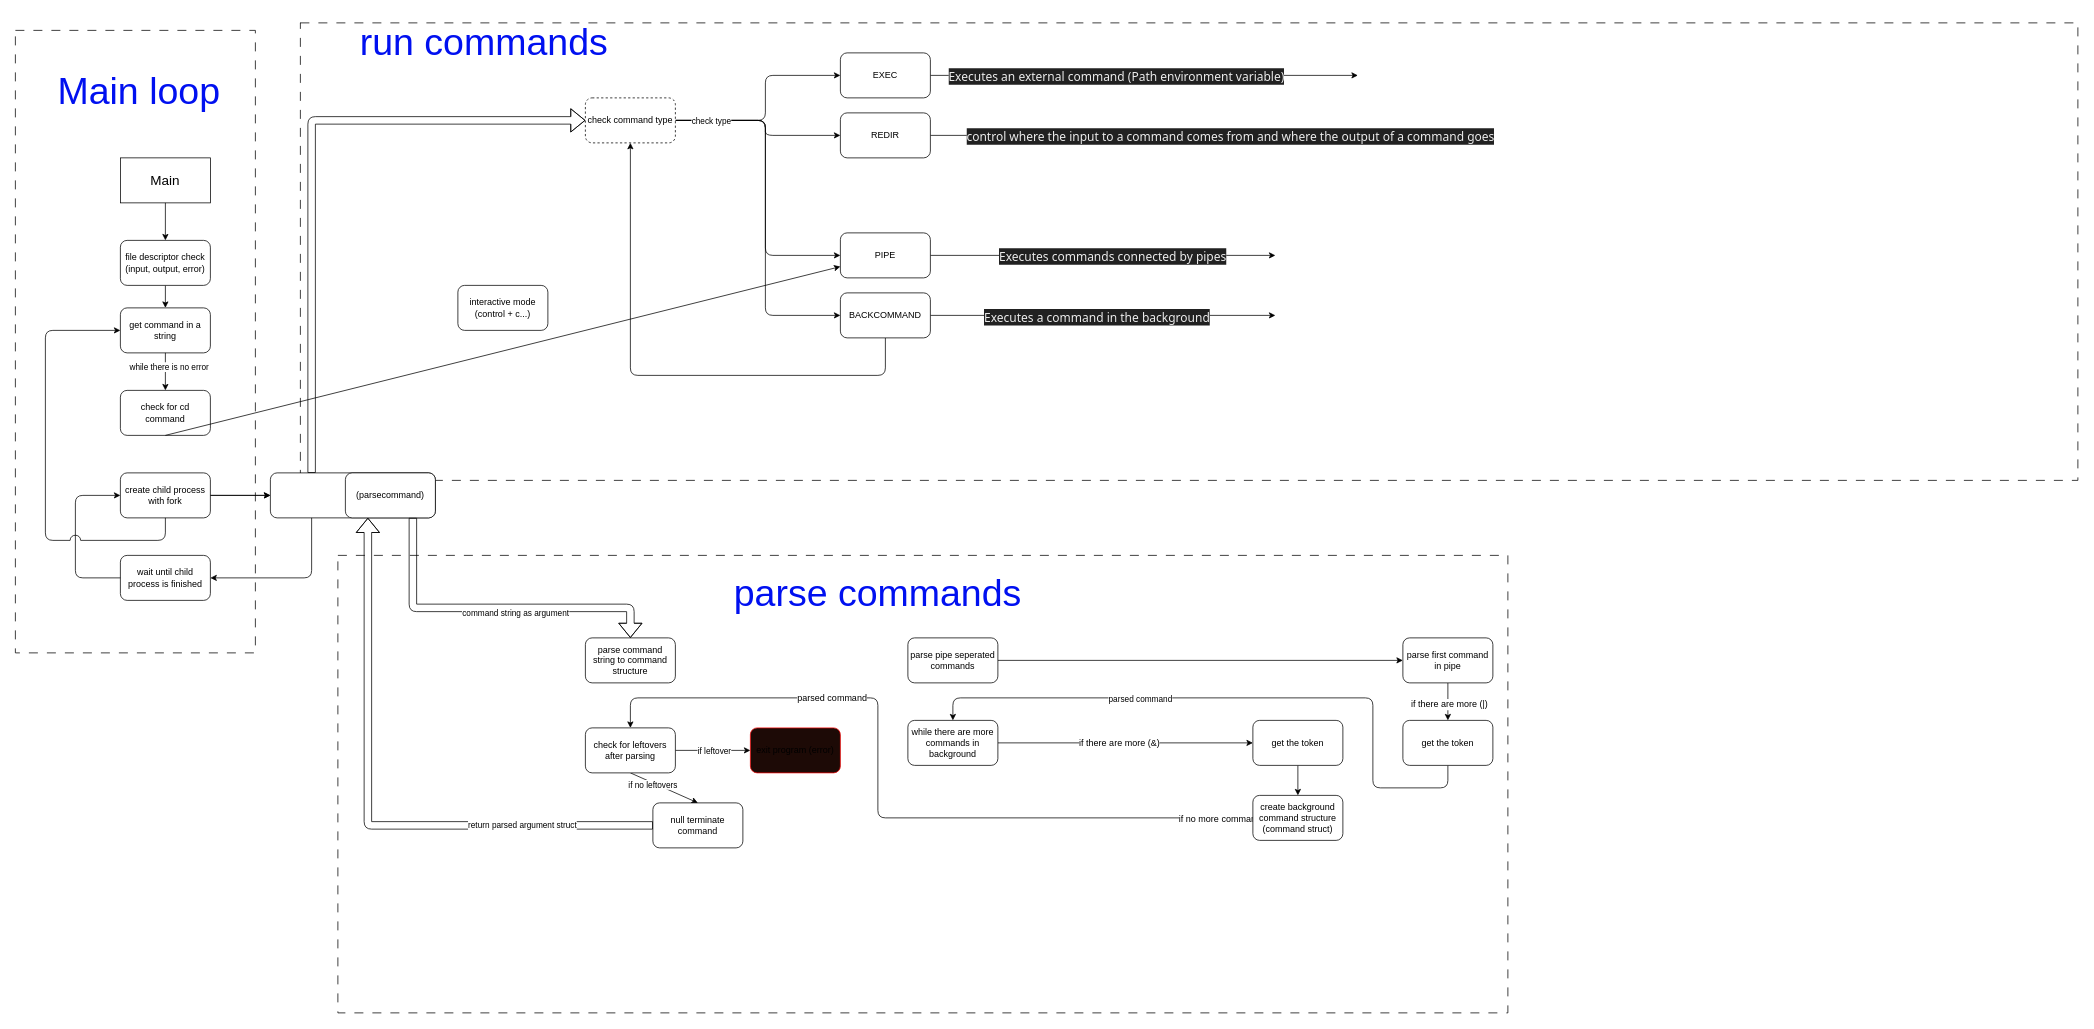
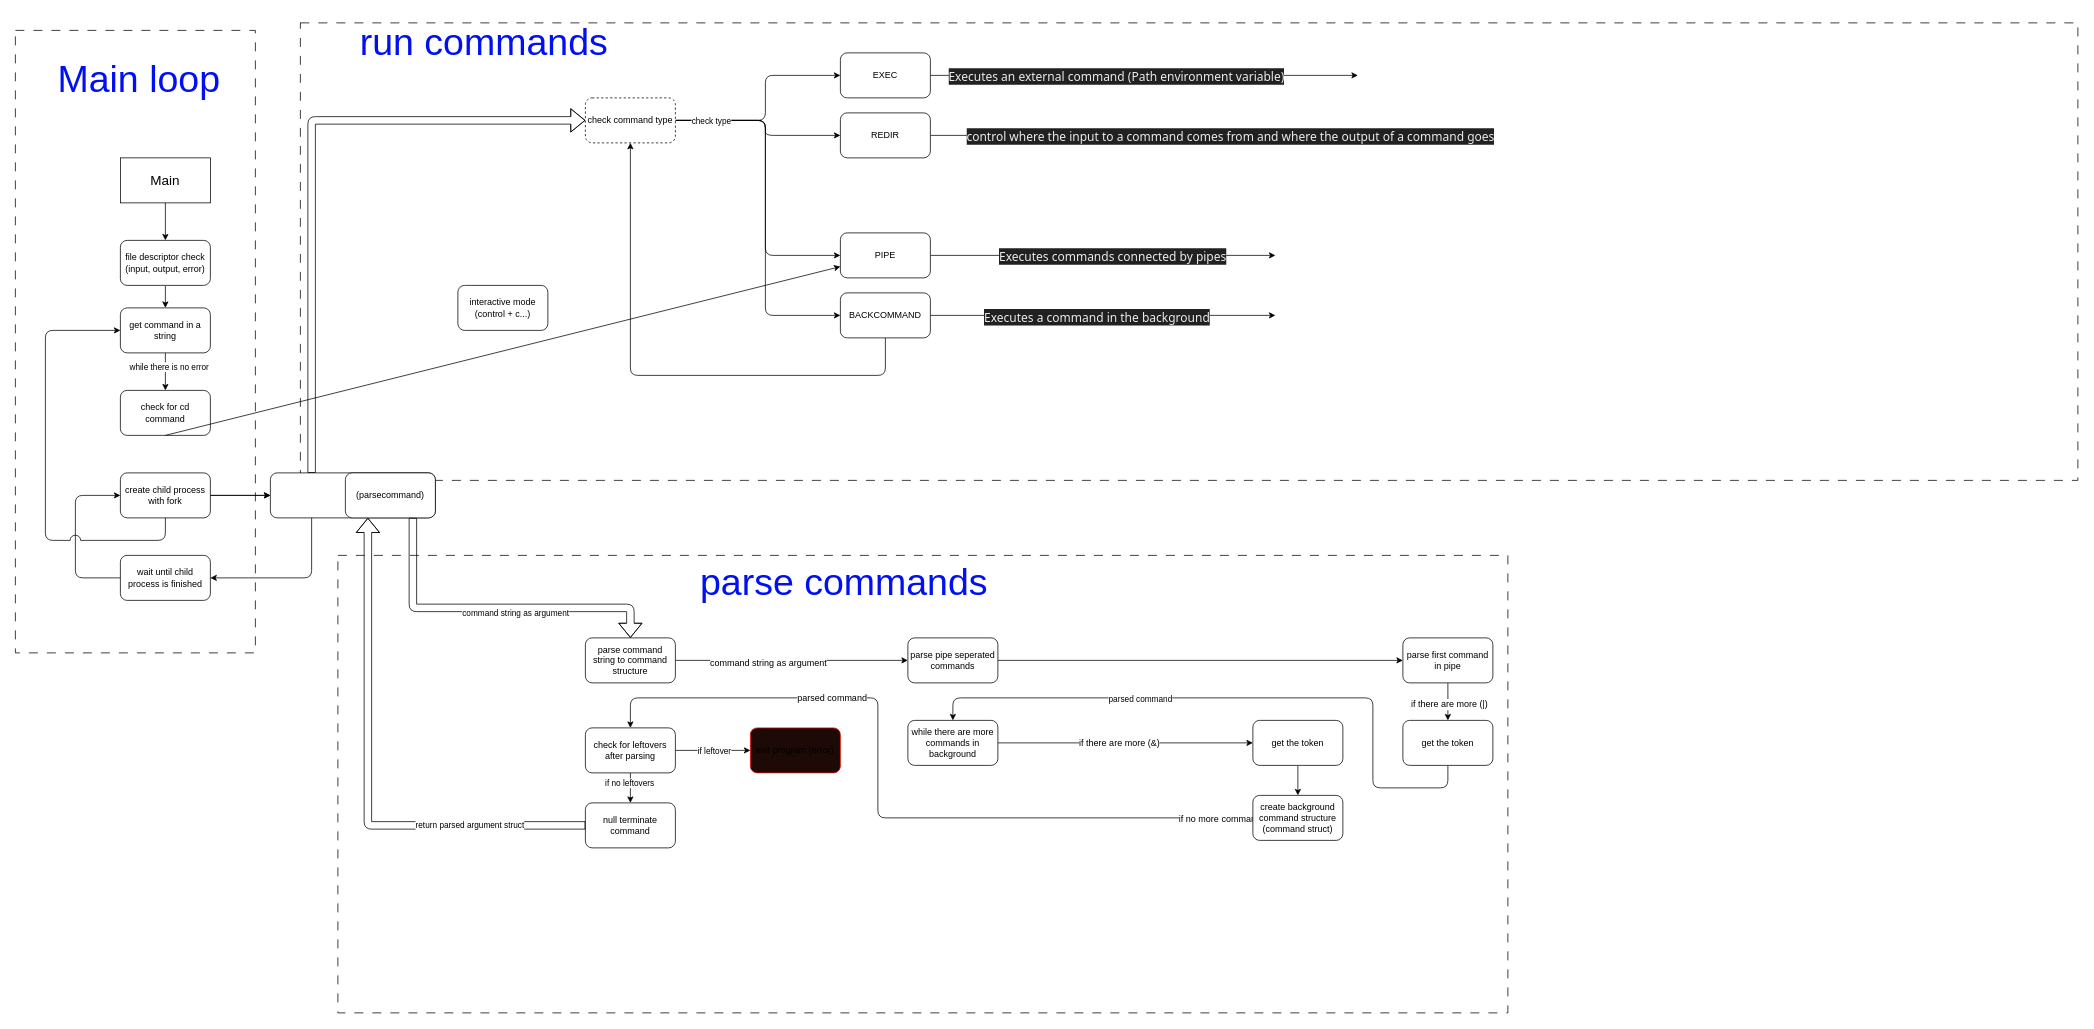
node "Main loop": moved (139, 90) -> (139, 79)
node "parse commands": moved (878, 593) -> (844, 582)
edge "parse command string to command structure" -> "parse pipe seperated commands": added, label "command string as argument"
node "null terminate command": moved (698, 825) -> (630, 825)
